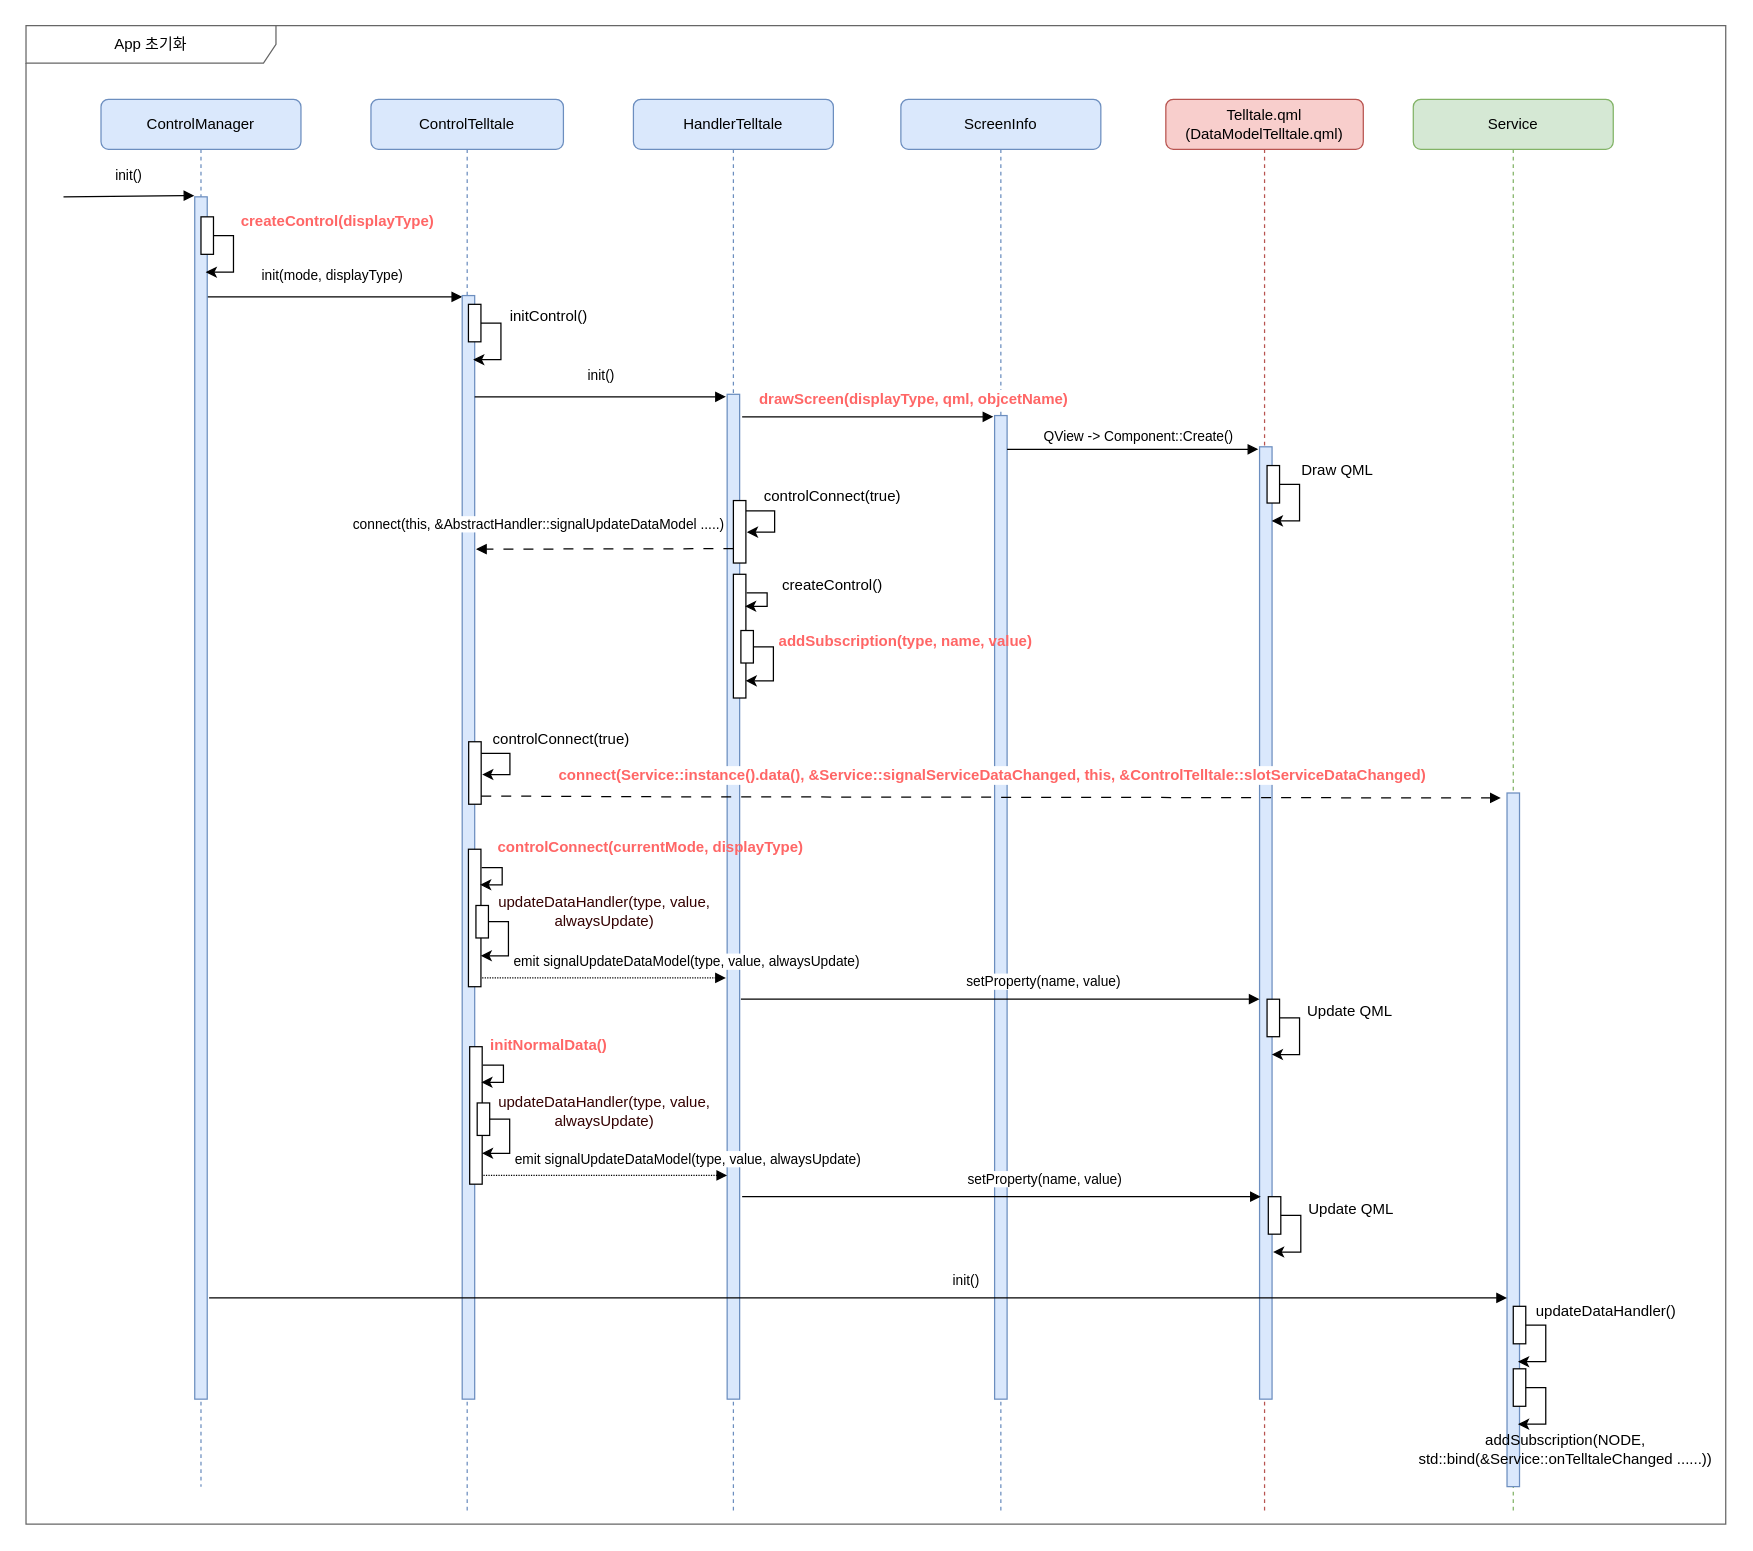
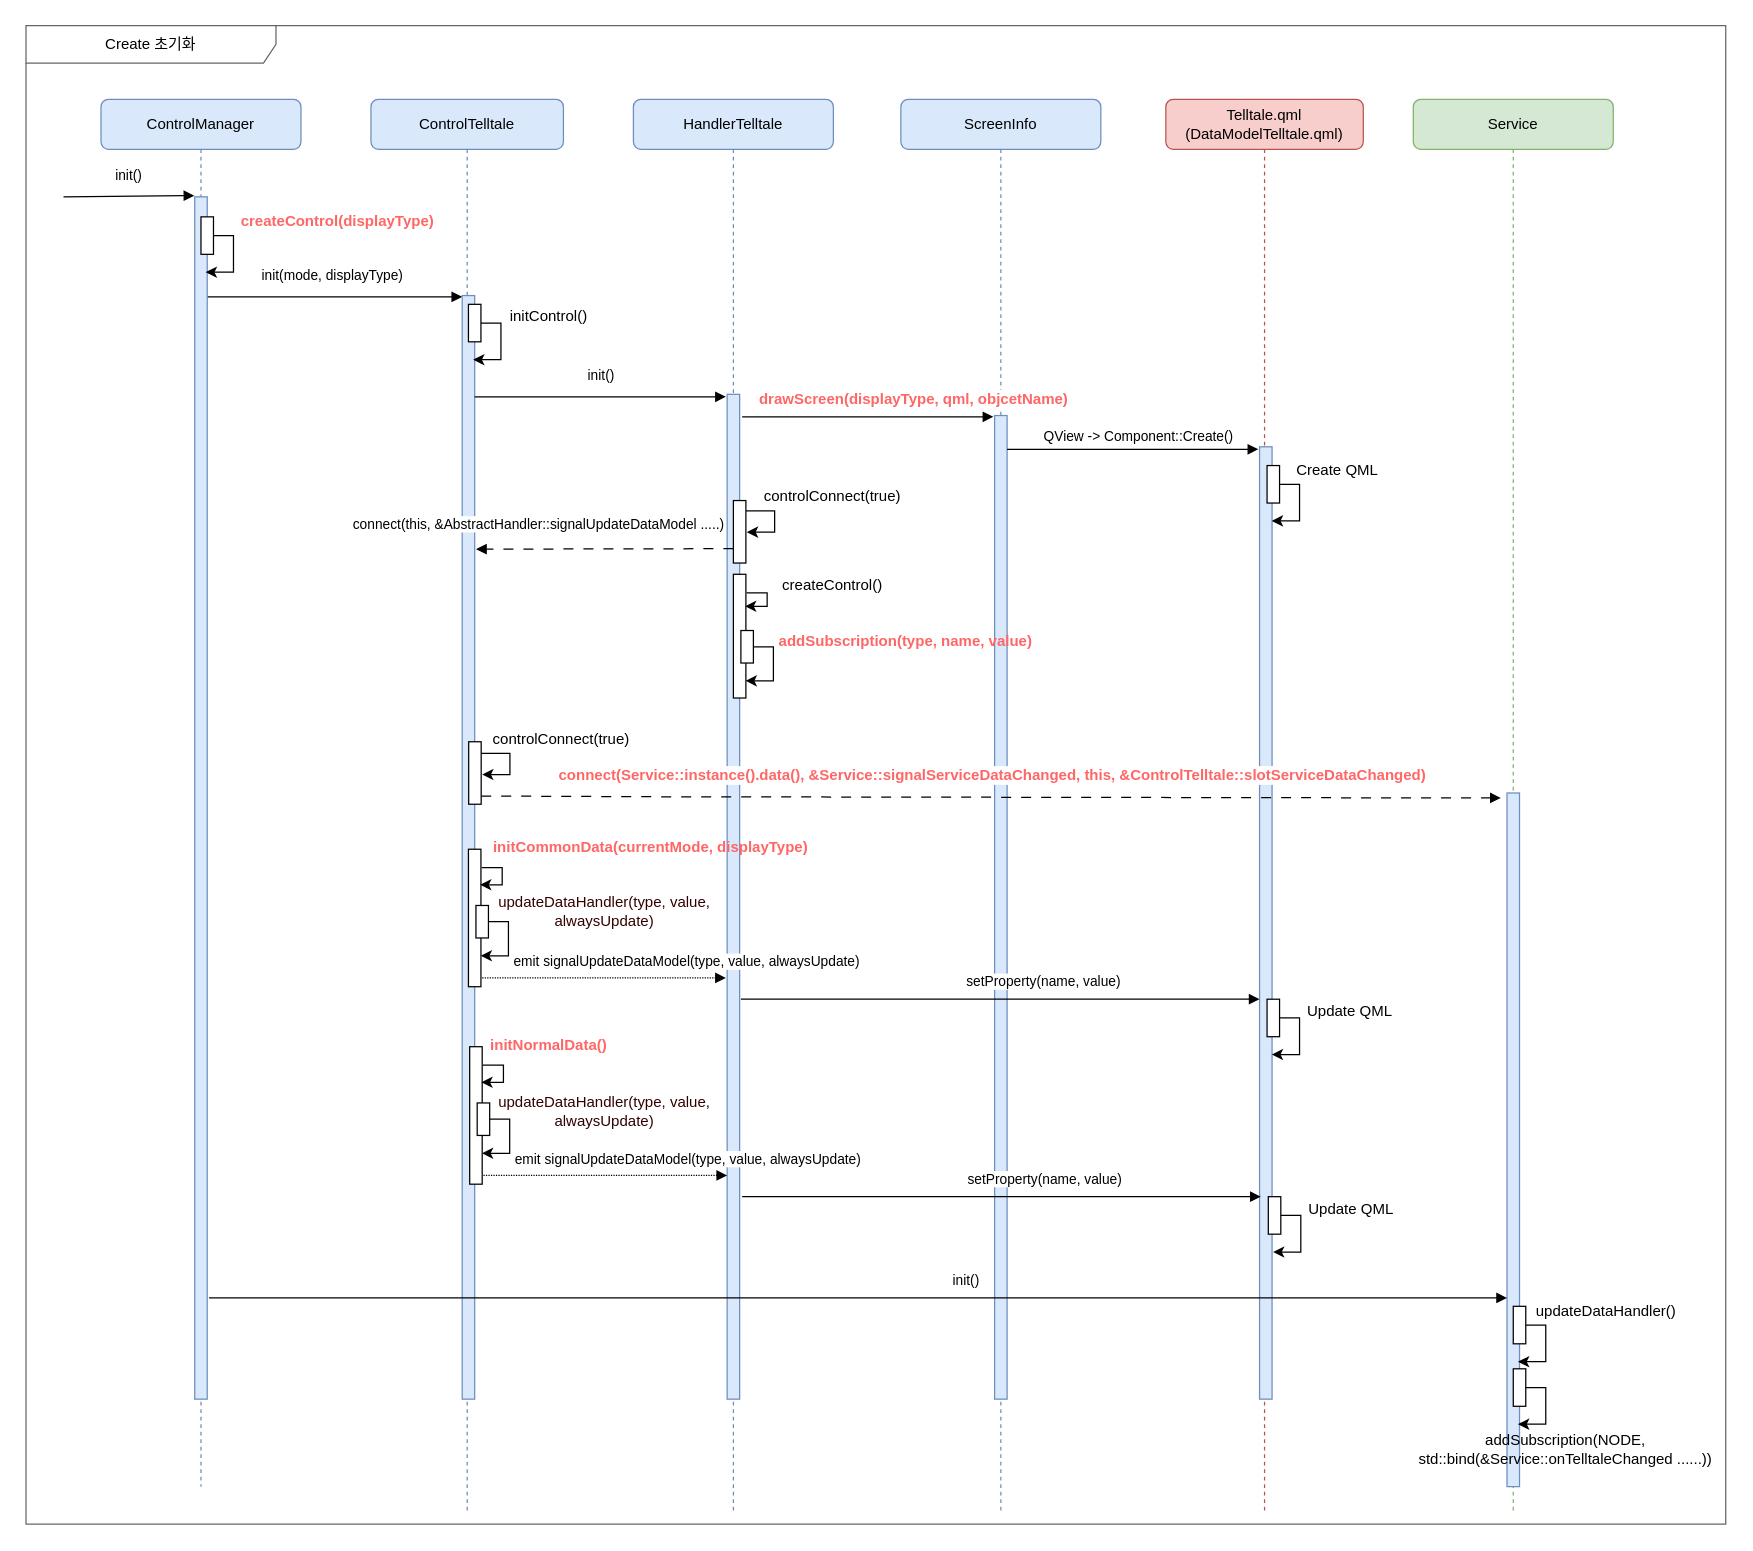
node "App 초기화": label "App 초기화" -> "Create 초기화"
node "Draw QML": label "Draw QML" -> "Create QML"
node "controlConnect(currentMode, displayType)": label "controlConnect(currentMode, displayType)" -> "initCommonData(currentMode, displayType)"
